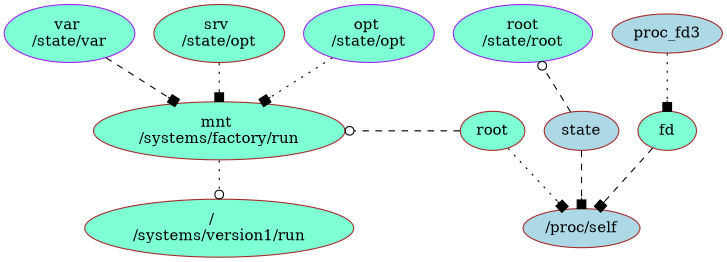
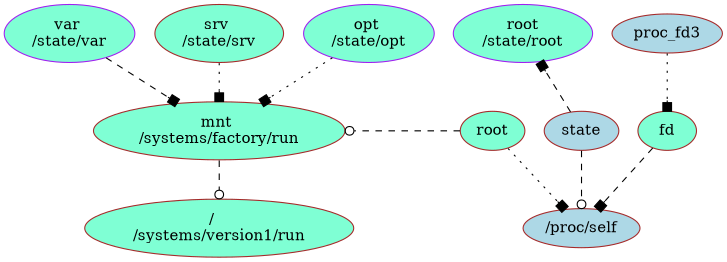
node "srv /state/opt": label "srv /state/opt" -> "srv /state/srv"
edge "state" -> "root /state/root": arrowhead odot -> box
edge "state" -> "/proc/self": arrowhead box -> odot
edge "mnt /systems/factory/run" -> "/ /systems/version1/run": style dotted -> dashed
